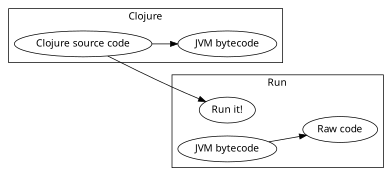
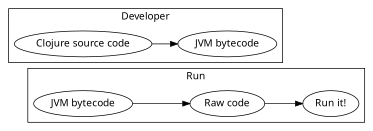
cluster "Clojure": label "Clojure" -> "Developer"
edge "Clojure source code" -> "Run it!": now "Raw code" -> "Run it!"
